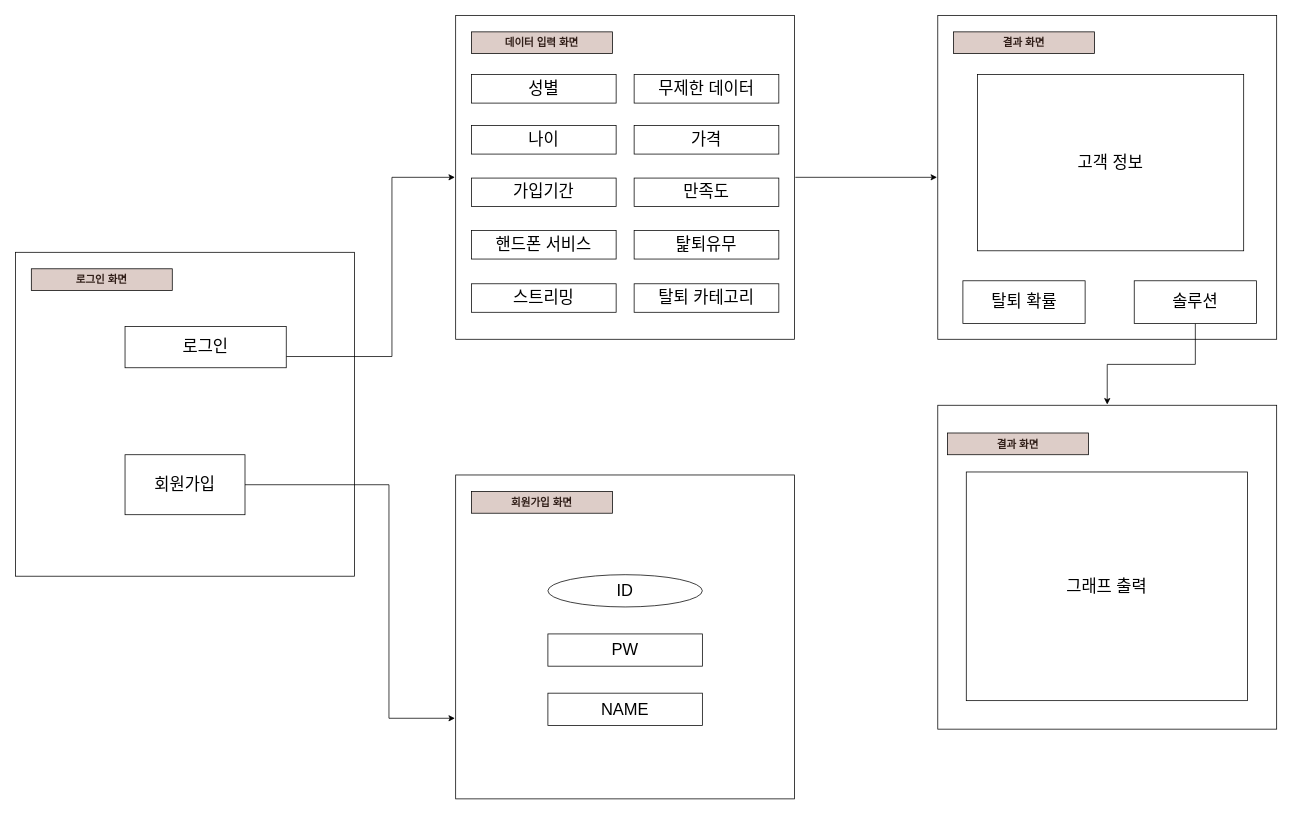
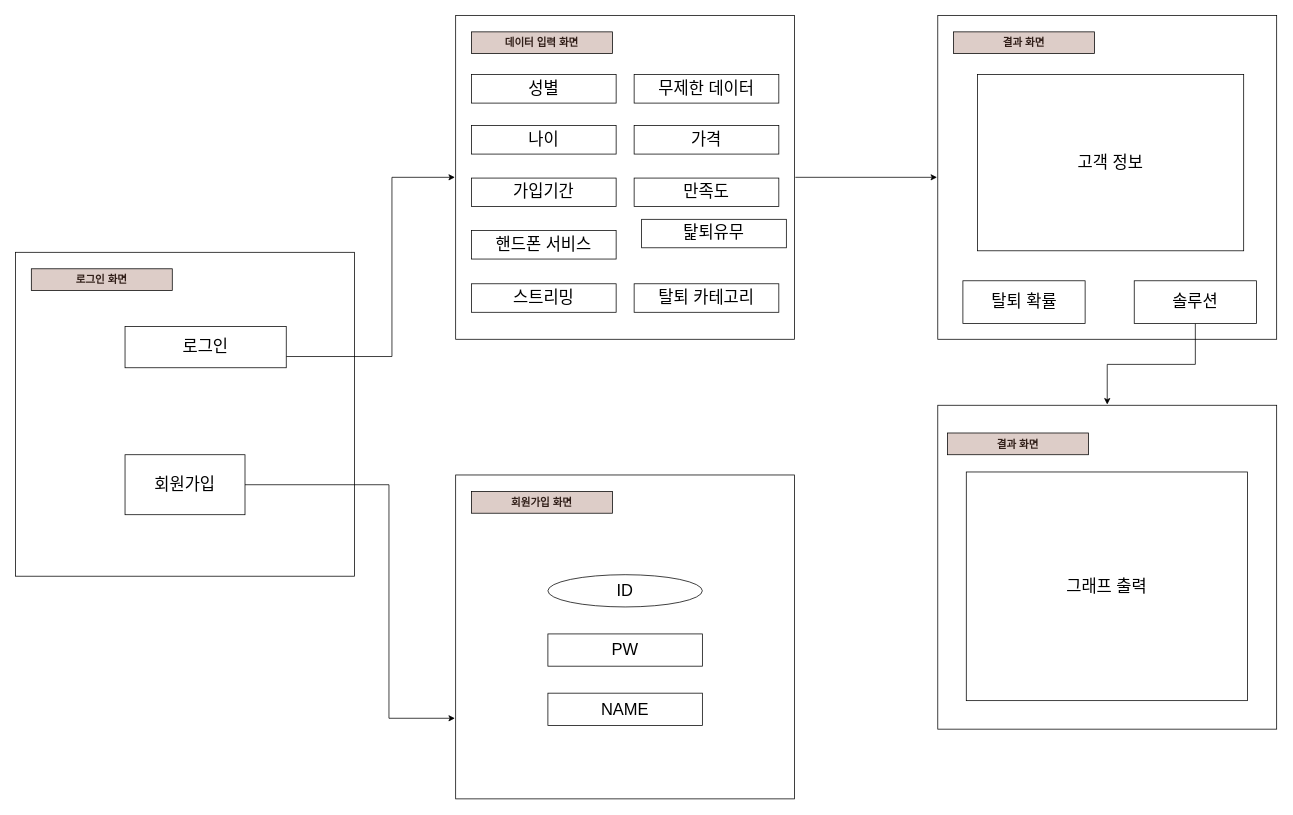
node "탍퇴유무": moved (707, 245) -> (714, 234)
